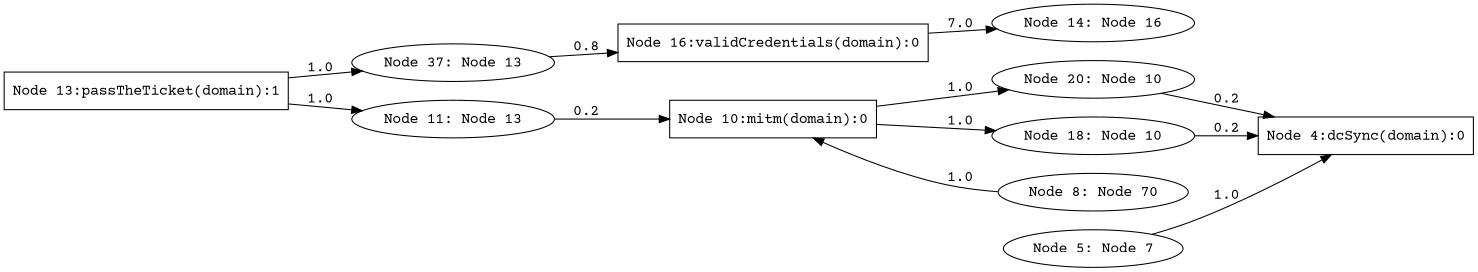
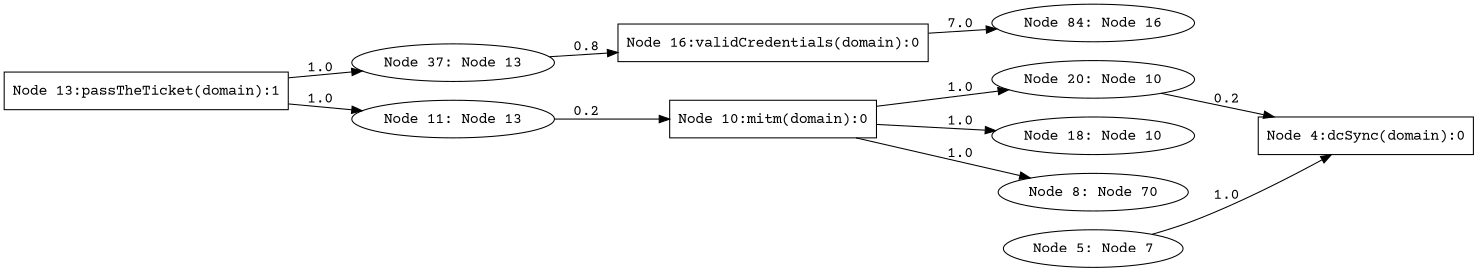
node "Node 14: Node 16": label "Node 14: Node 16" -> "Node 84: Node 16"
edge "Node 18: Node 10" -> "Node 4:dcSync(domain):0": removed, label "0.2"
edge "Node 8: Node 70" -> "Node 10:mitm(domain):0": reversed
